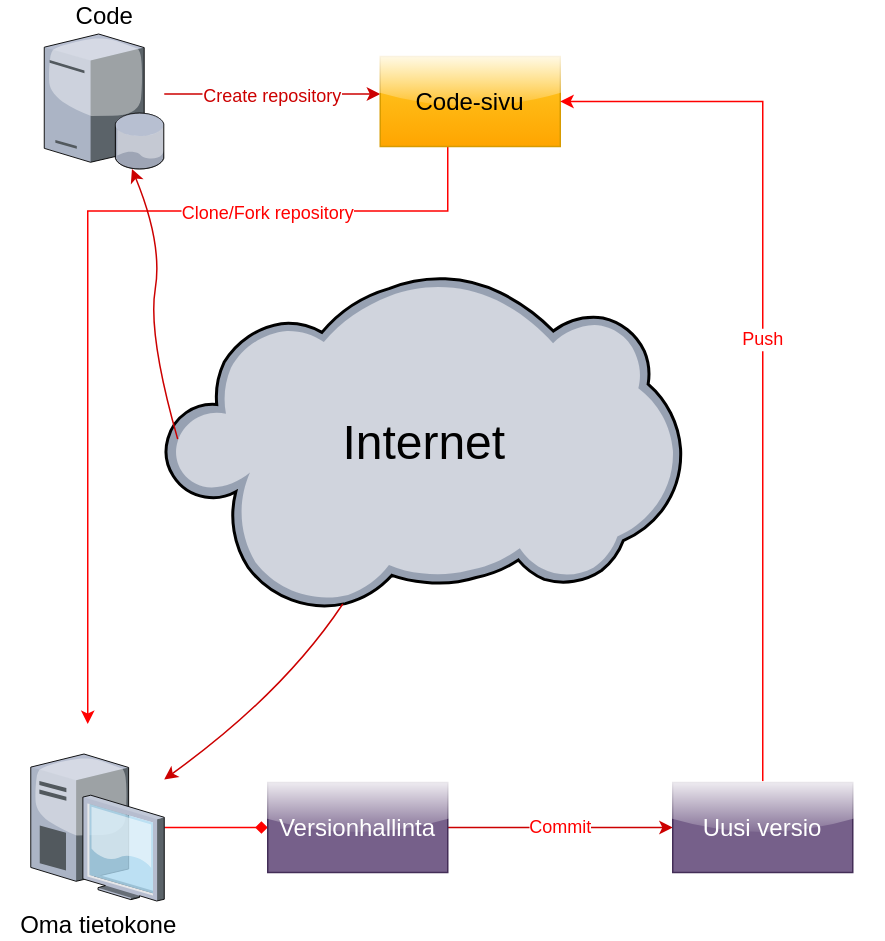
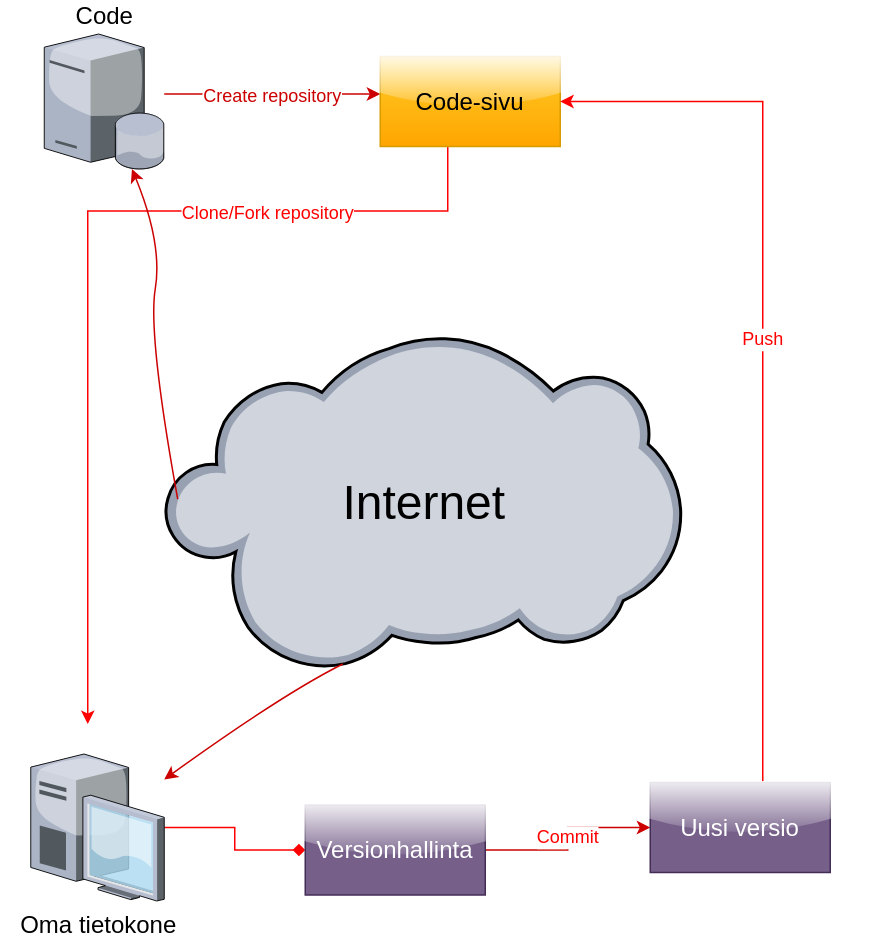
node "Internet": moved (423, 443) -> (423, 503)
node "Versionhallinta": moved (358, 827) -> (395, 850)
node "Uusi versio": moved (763, 827) -> (740, 827)
